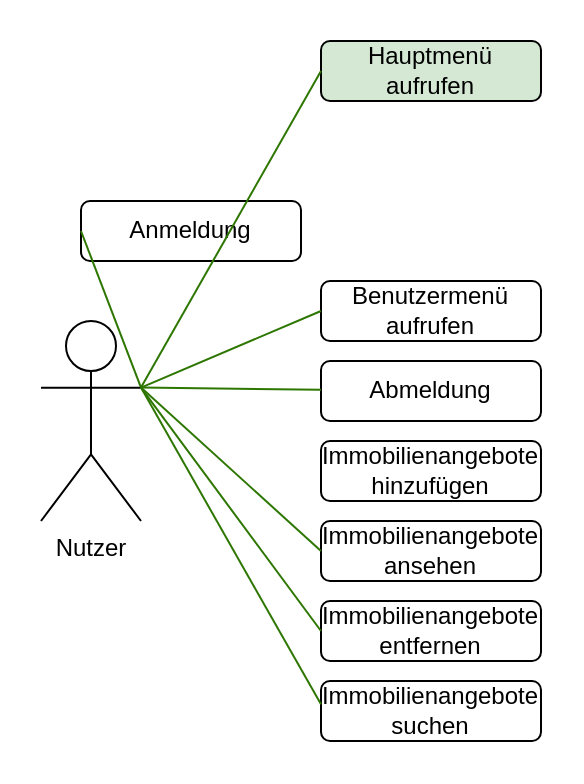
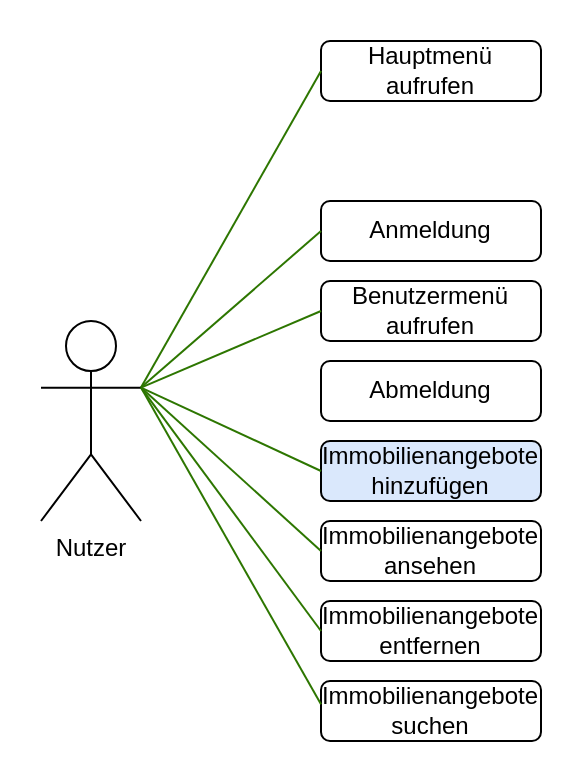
node "Hauptmenü aufrufen": fillcolor #d5e8d4 -> #ffffff
node "Anmeldung": moved (191, 231) -> (431, 231)
edge "Abmeldung" -- "Nutzer": now "Immobilienangebote hinzufügen" -- "Nutzer"
node "Immobilienangebote hinzufügen": fillcolor #ffffff -> #dae8fc
